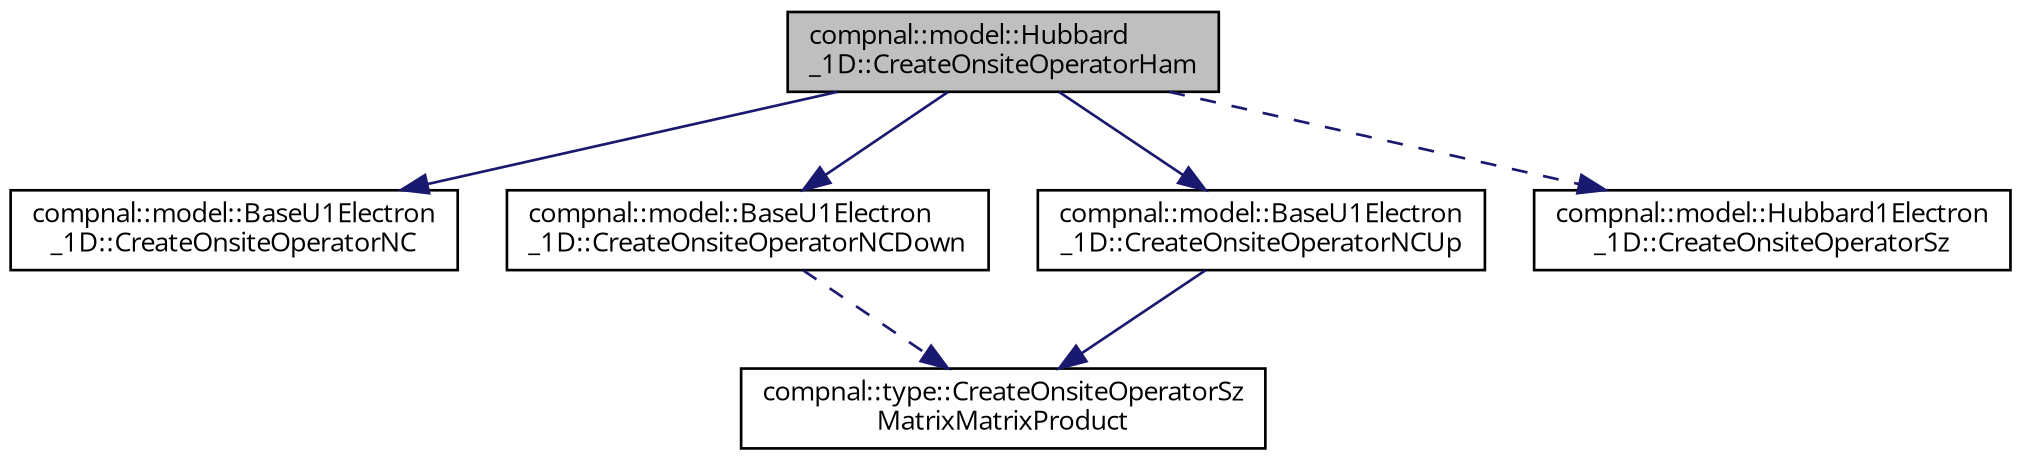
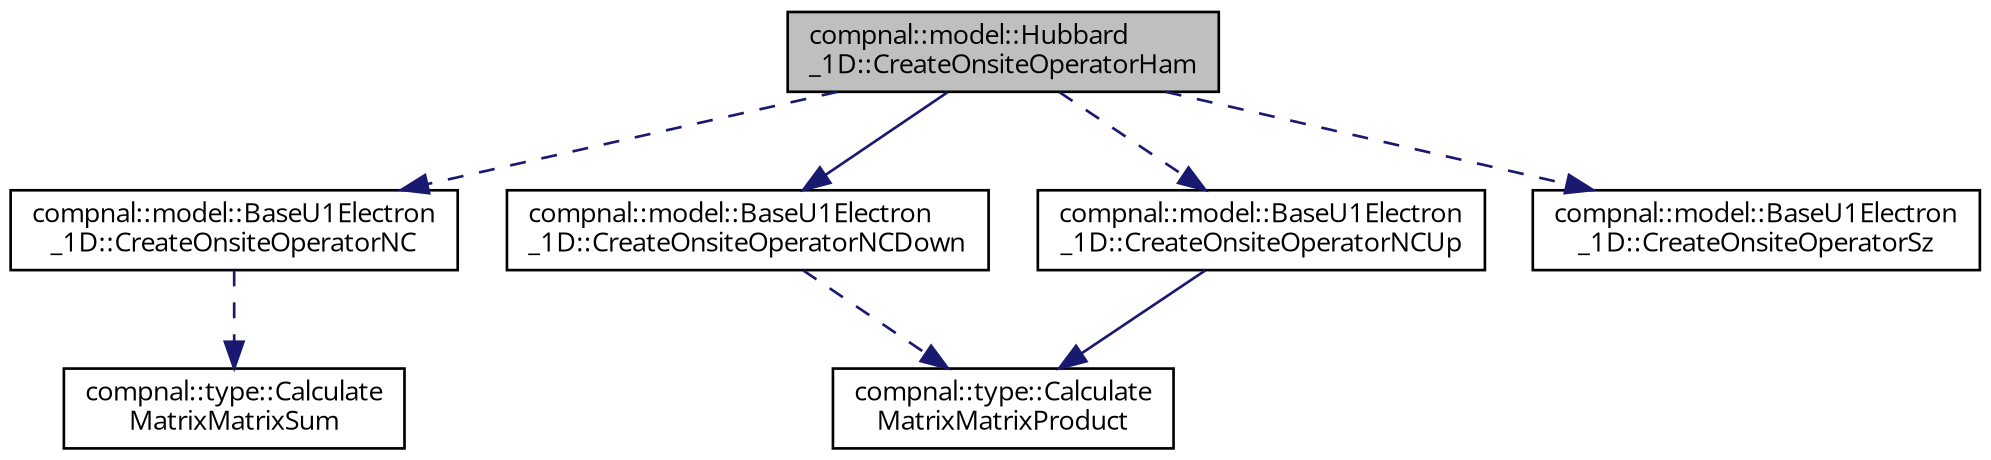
edge "compnal::model::Hubbard _1D::CreateOnsiteOperatorHam" -> "compnal::model::BaseU1Electron _1D::CreateOnsiteOperatorNCUp": style solid -> dashed
edge "compnal::model::Hubbard _1D::CreateOnsiteOperatorHam" -> "compnal::model::BaseU1Electron _1D::CreateOnsiteOperatorNC": style solid -> dashed
node "compnal::model::Hubbard1Electron _1D::CreateOnsiteOperatorSz": label "compnal::model::Hubbard1Electron _1D::CreateOnsiteOperatorSz" -> "compnal::model::BaseU1Electron _1D::CreateOnsiteOperatorSz"
node "compnal::type::Calculate MatrixMatrixSum": added
node "compnal::type::CreateOnsiteOperatorSz MatrixMatrixProduct": label "compnal::type::CreateOnsiteOperatorSz MatrixMatrixProduct" -> "compnal::type::Calculate MatrixMatrixProduct"
